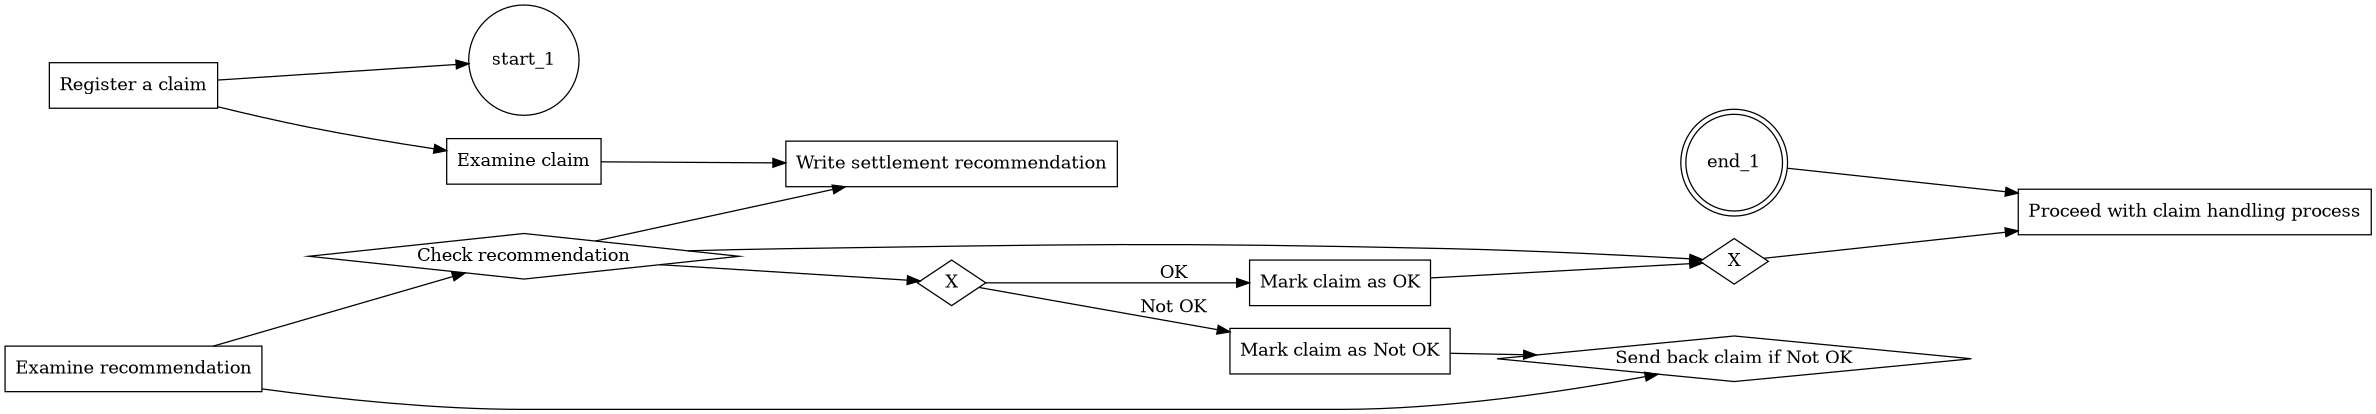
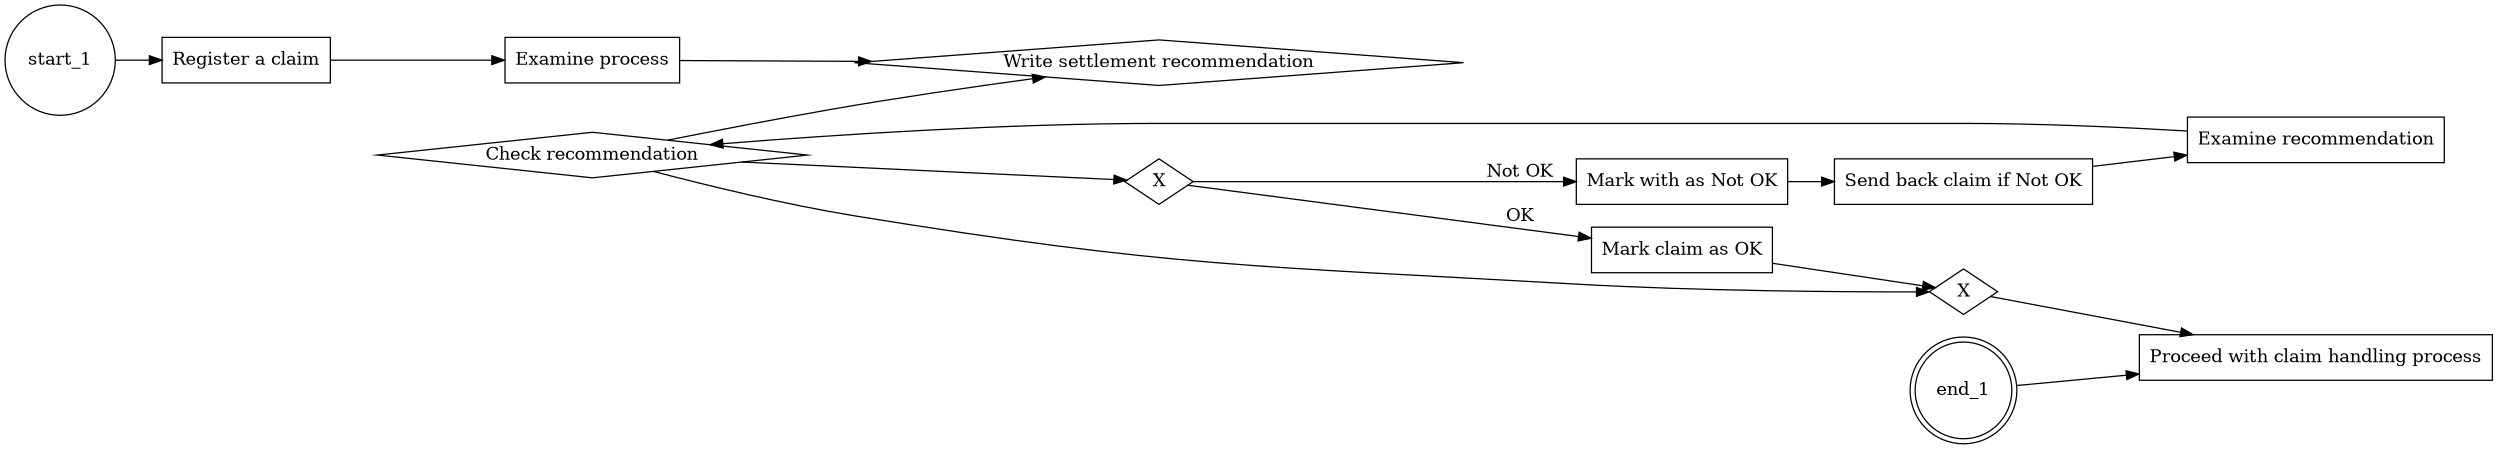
edge "Register a claim" -> "start_1": reversed
node "Examine claim": label "Examine claim" -> "Examine process"
node "Write settlement recommendation": shape box -> diamond
node "Mark claim as Not OK": label "Mark claim as Not OK" -> "Mark with as Not OK"
node "Send back claim if Not OK": shape diamond -> box
edge "Examine recommendation" -> "Send back claim if Not OK": reversed
